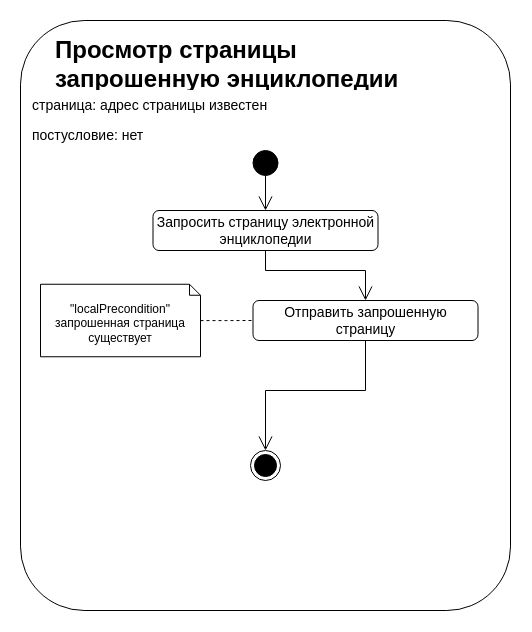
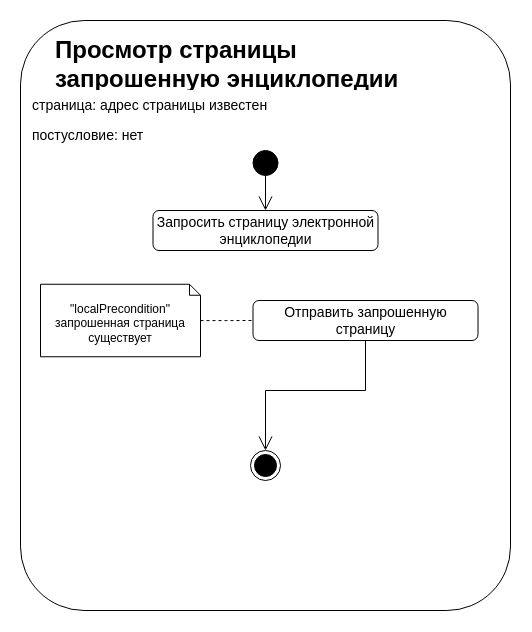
edge "Запросить страницу электронной энциклопедии" -> "Отправить запрошенную страницу": removed
